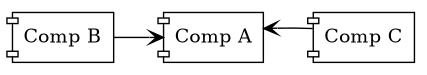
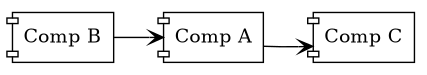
edge "Comp C" -> "Comp A": reversed
